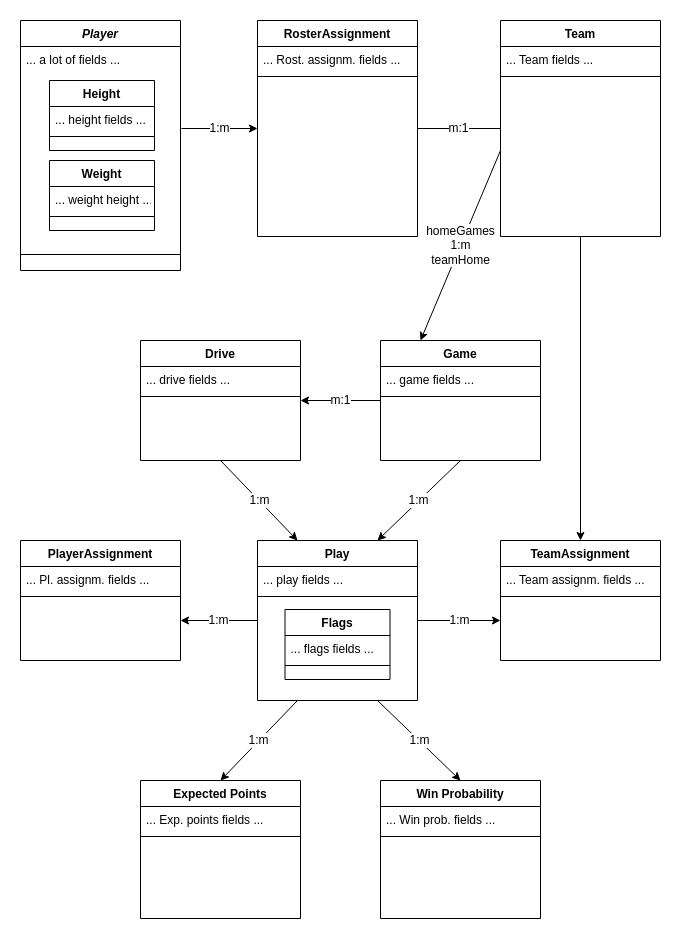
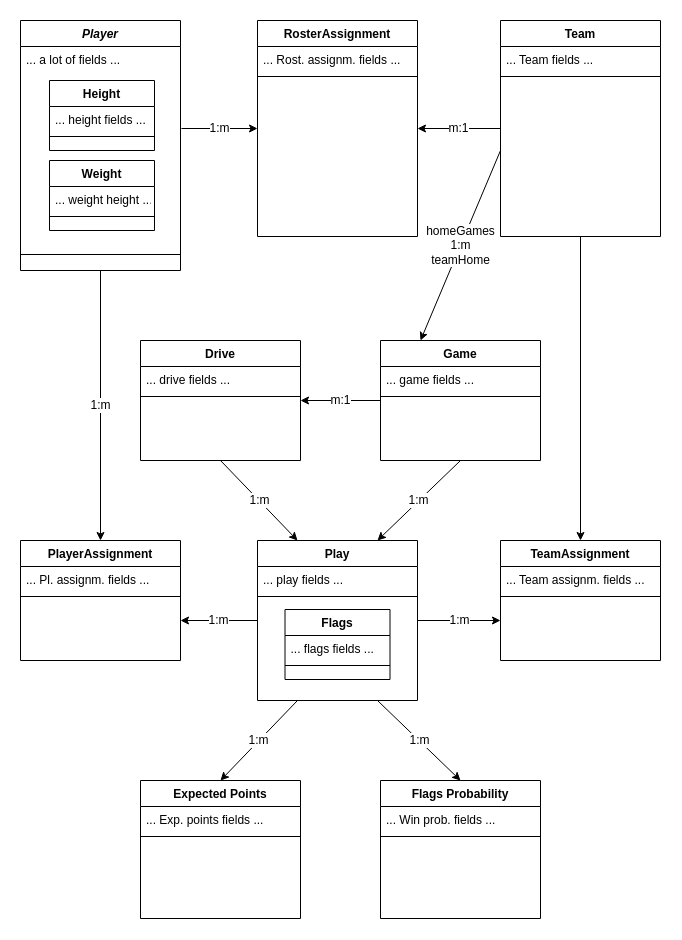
edge "RosterAssignment" -- "Team": arrowhead none -> classic
edge "Player" -> "PlayerAssignment": added, label "1:m"
node "Win Probability": label "Win Probability" -> "Flags Probability"
